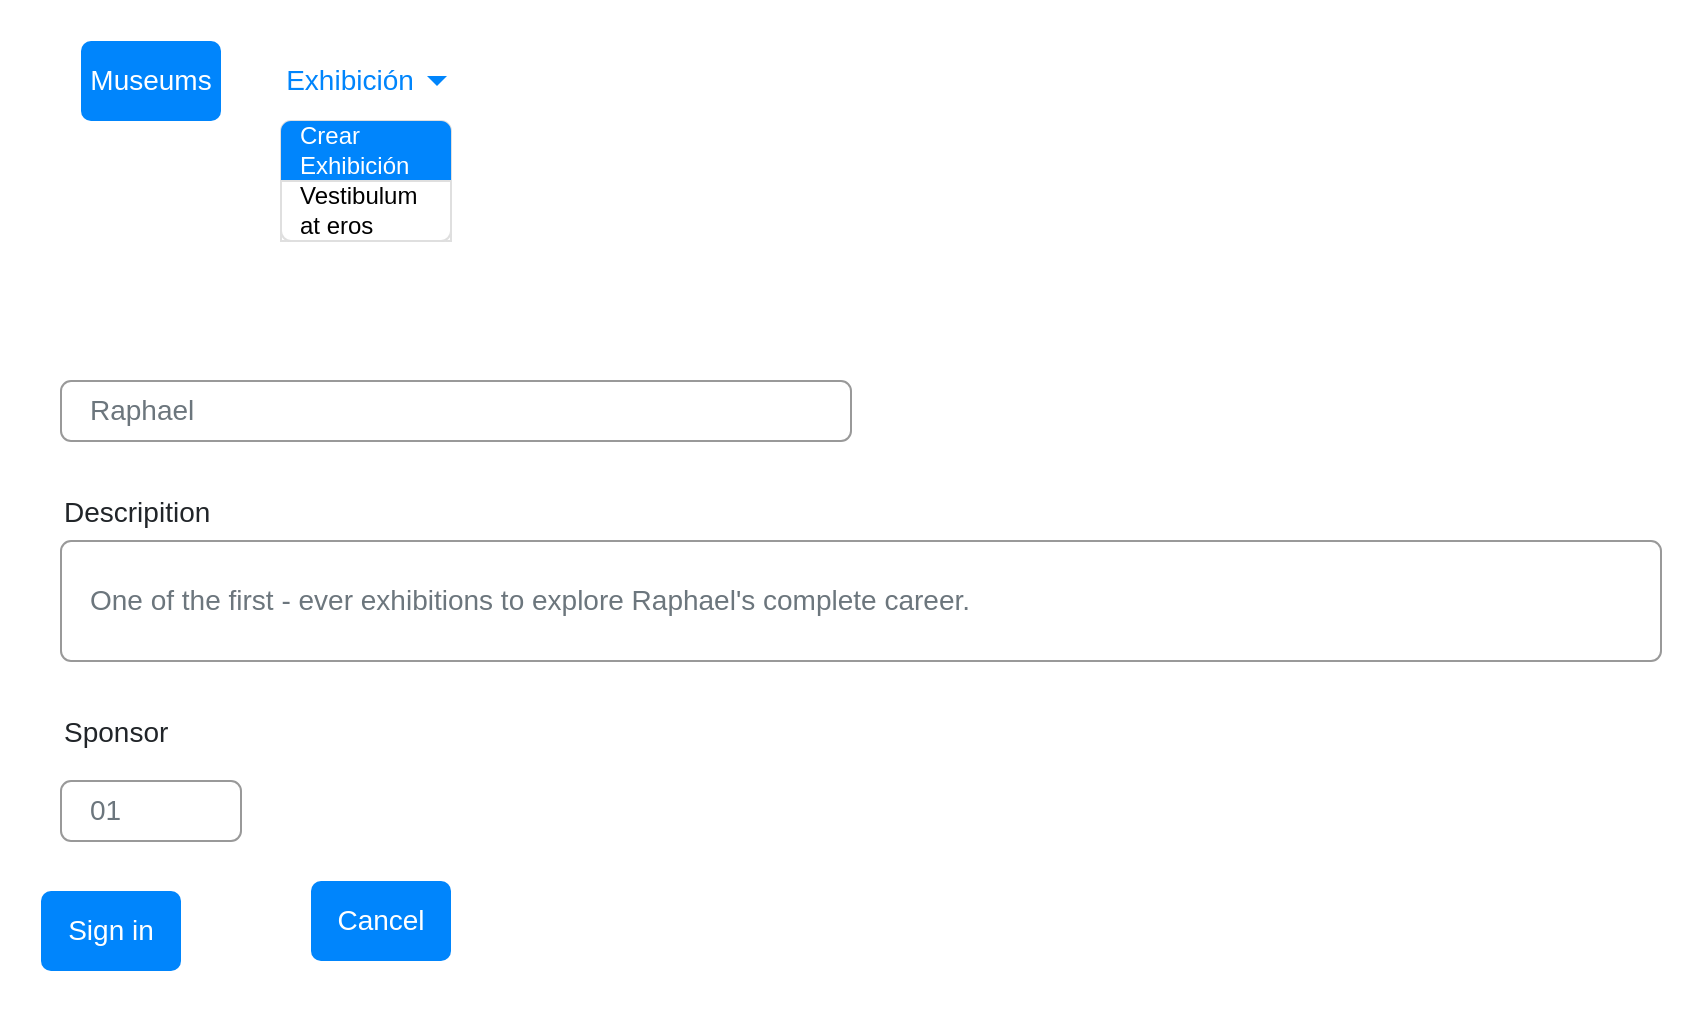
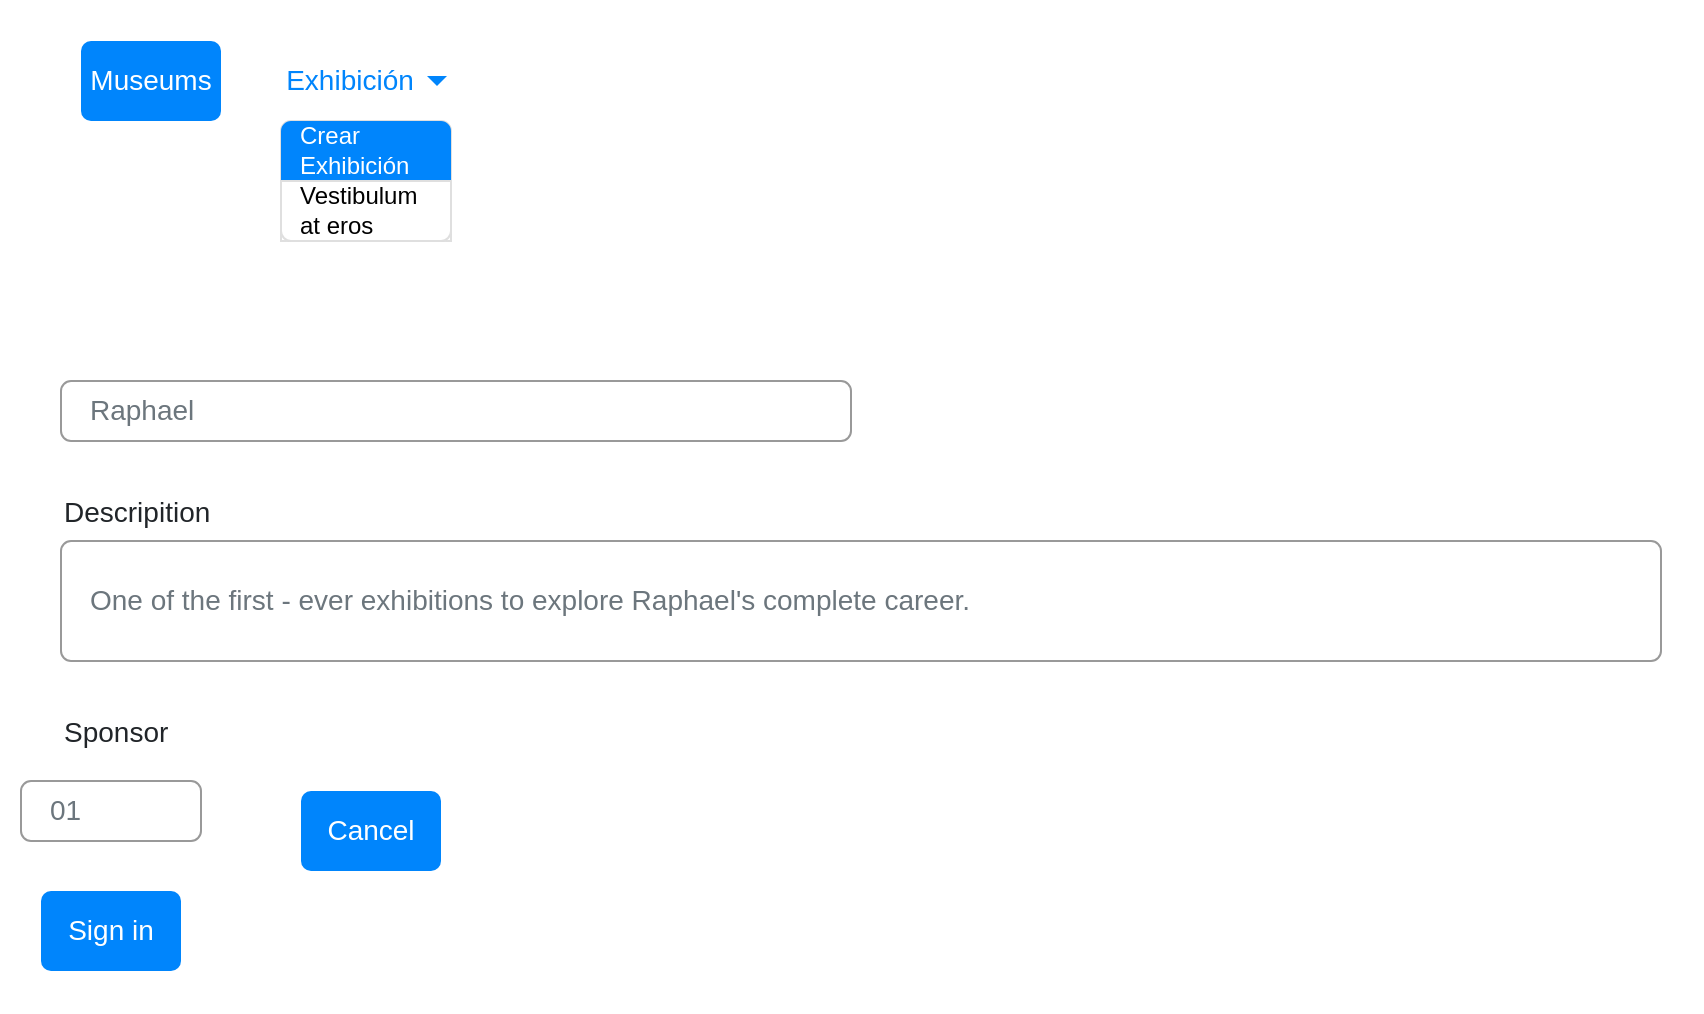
node "01": moved (151, 811) -> (111, 811)
node "Cancel": moved (381, 921) -> (371, 831)
